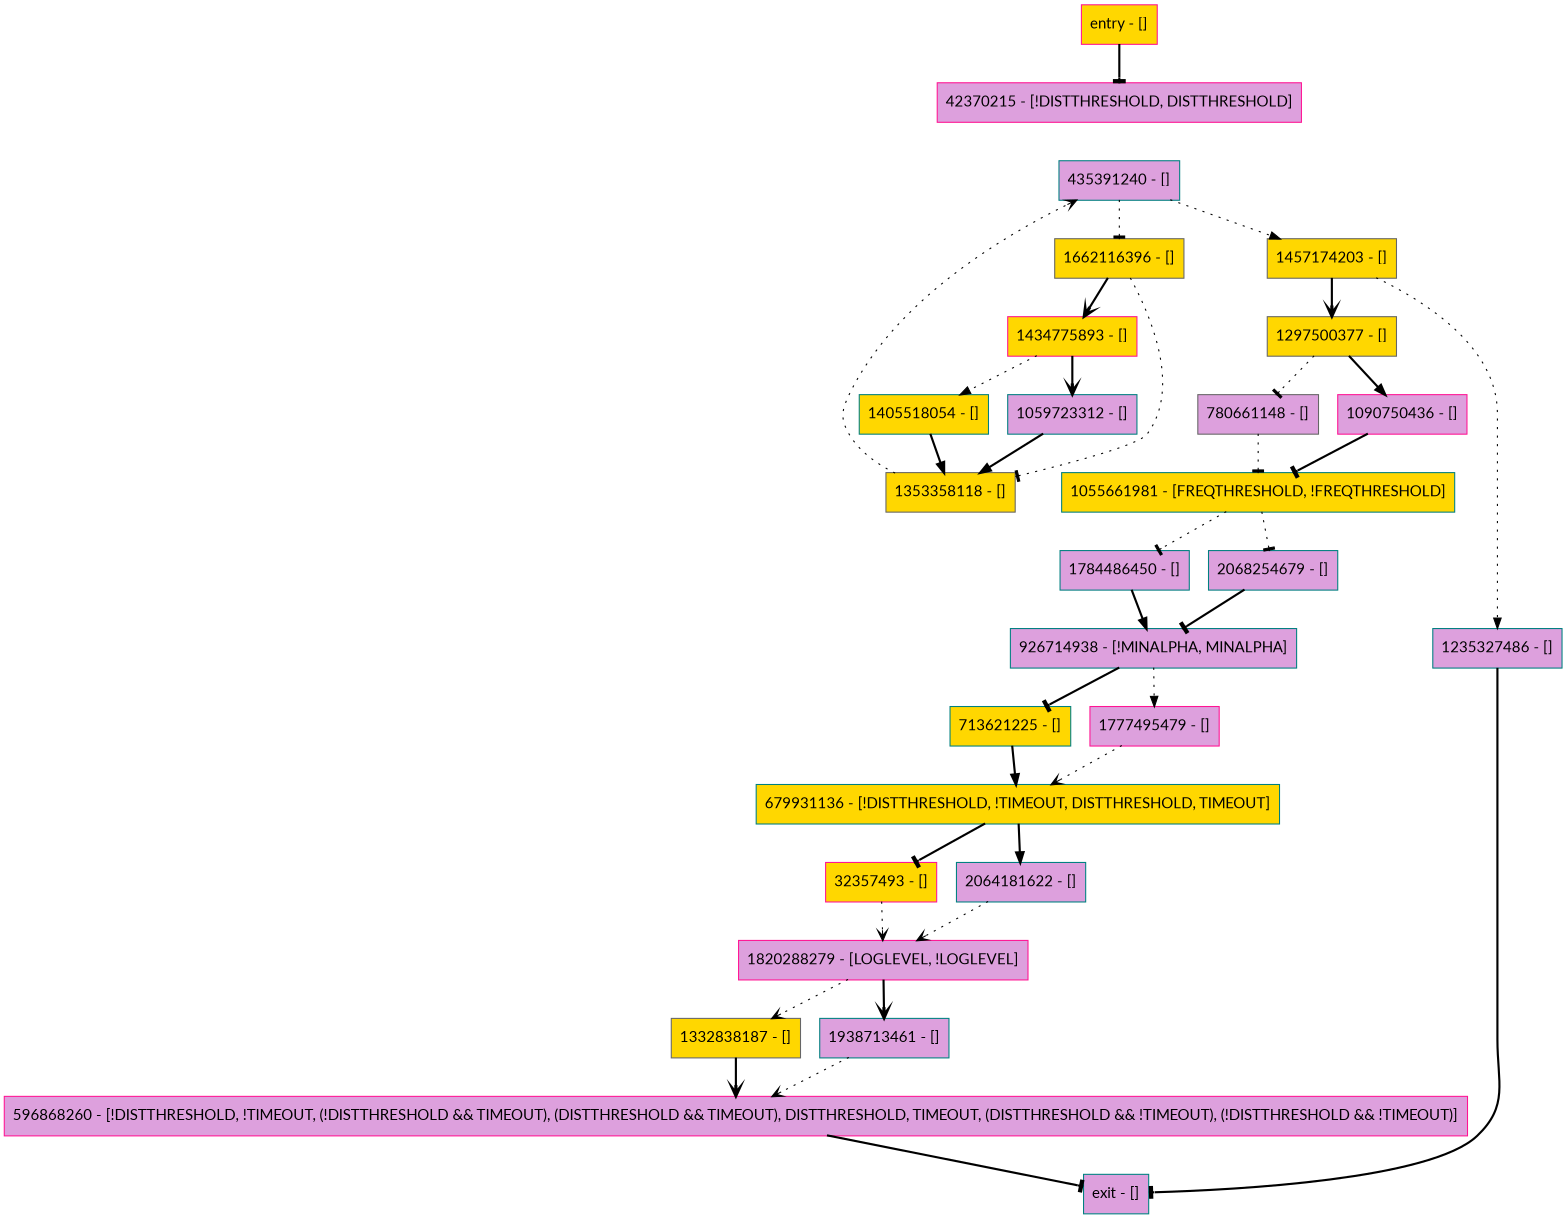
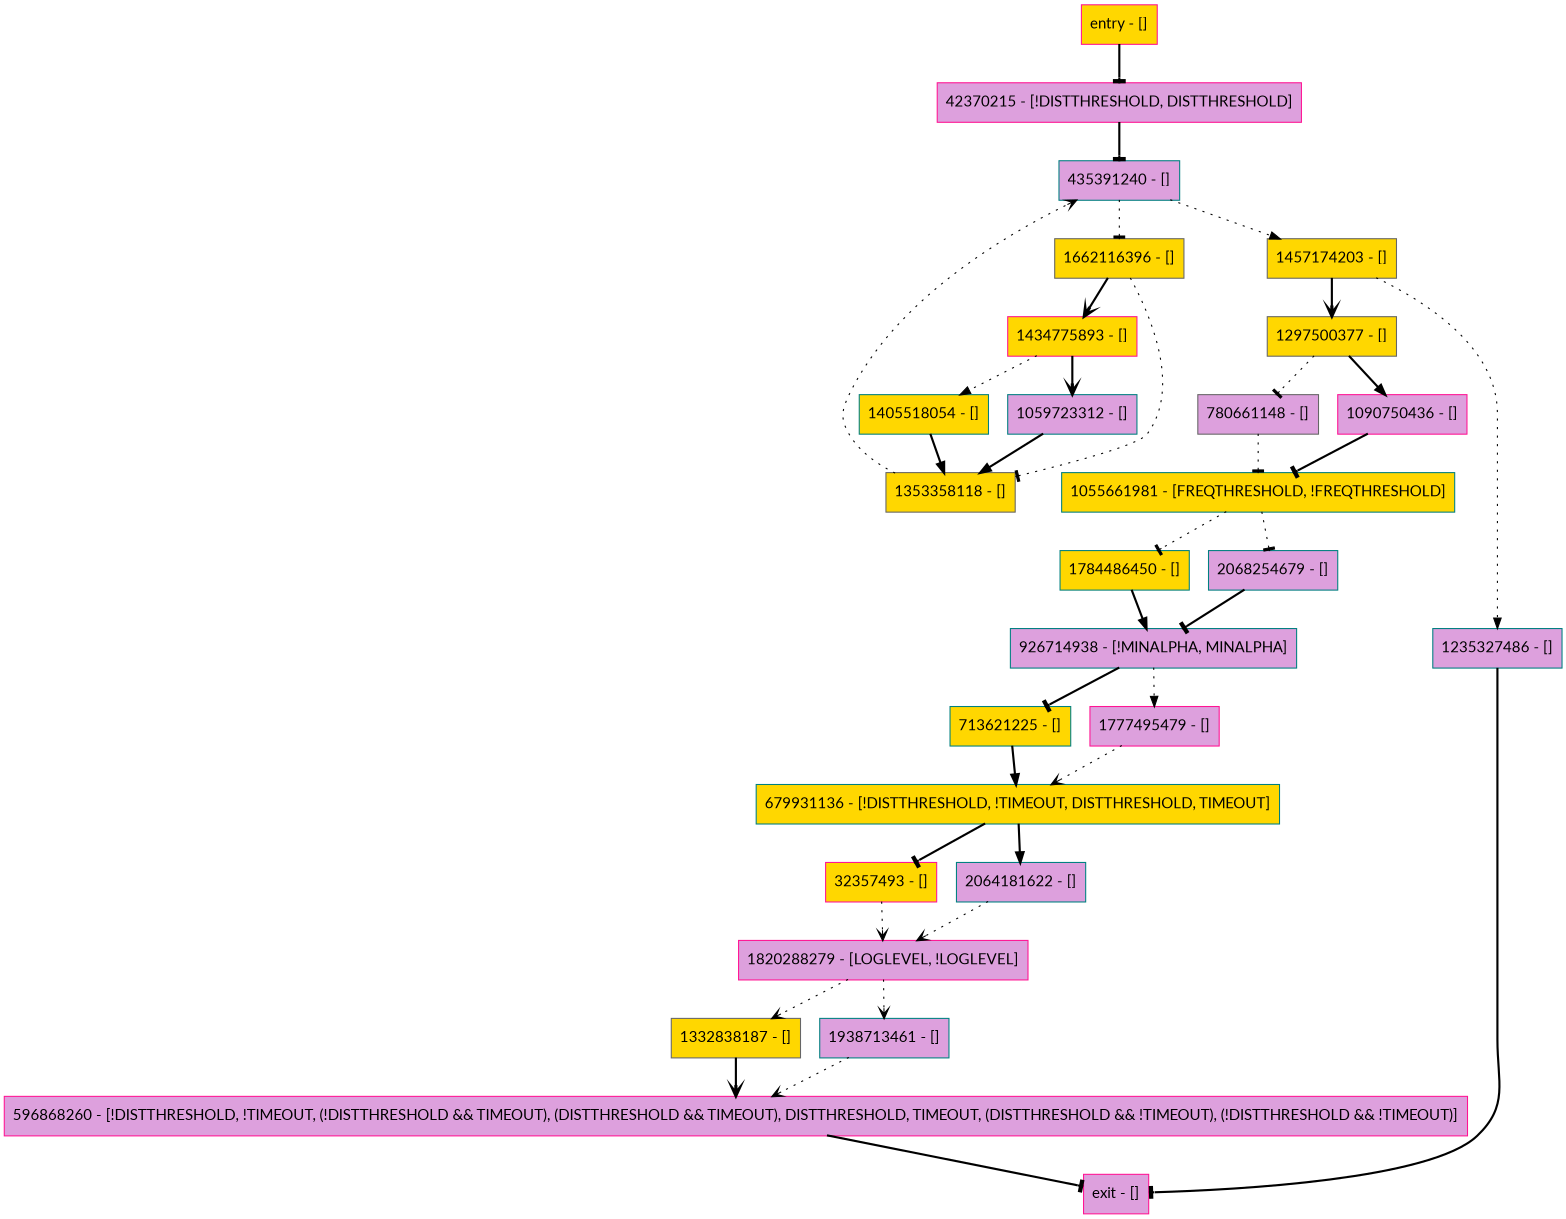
edge "42370215 - [!DISTTHRESHOLD, DISTTHRESHOLD]" -> "435391240 - []": added
node "1784486450 - []": fillcolor plum -> gold
edge "1820288279 - [LOGLEVEL, !LOGLEVEL]" -> "1938713461 - []": style bold -> dotted
node "exit - []": color teal -> deeppink
